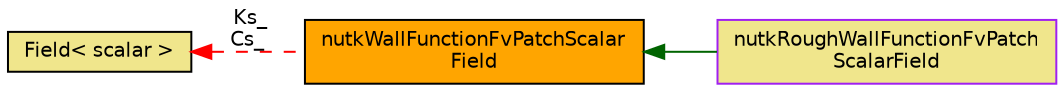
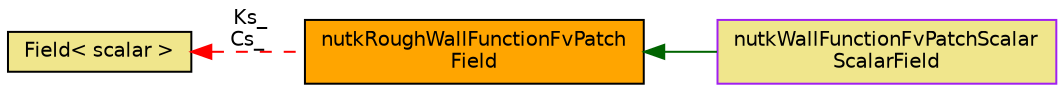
node "nutkWallFunctionFvPatchScalar Field": label "nutkWallFunctionFvPatchScalar Field" -> "nutkRoughWallFunctionFvPatch Field"
node "nutkRoughWallFunctionFvPatch ScalarField": label "nutkRoughWallFunctionFvPatch ScalarField" -> "nutkWallFunctionFvPatchScalar ScalarField"
